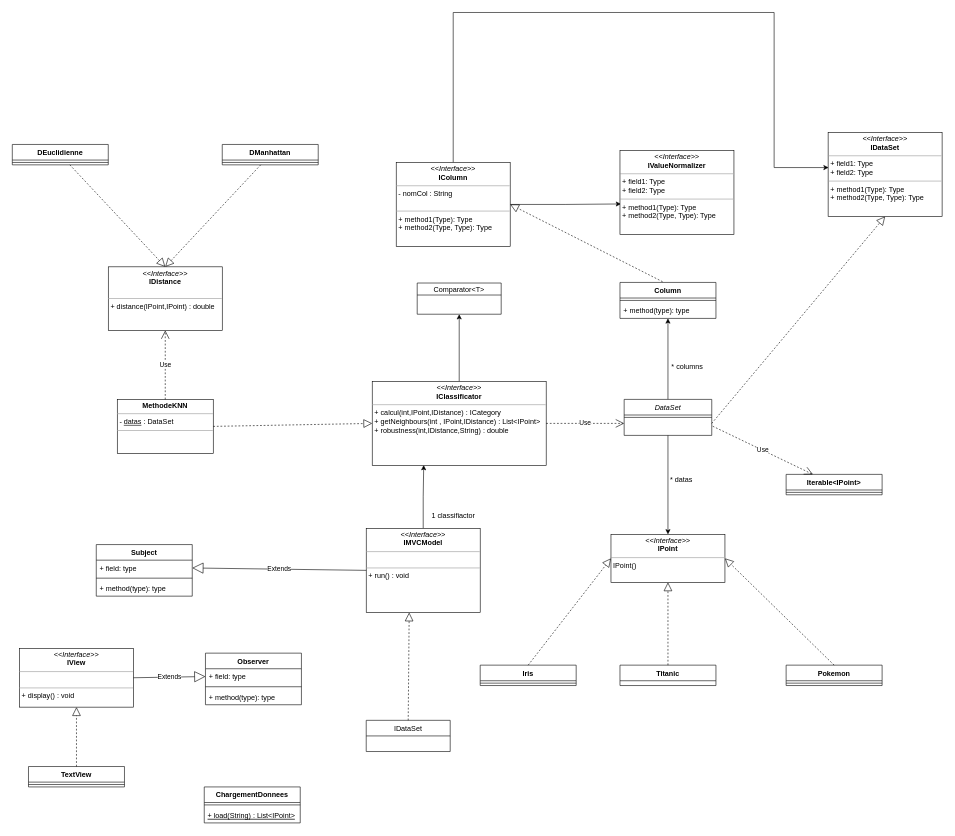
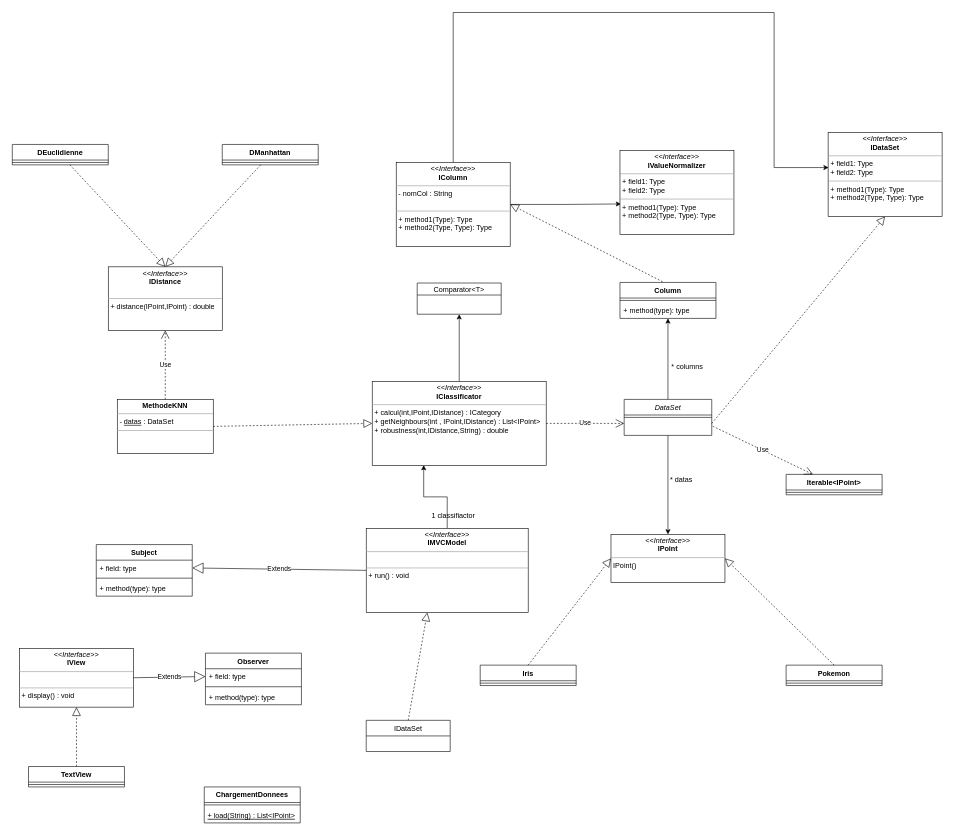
node "<<Interface>> IMVCModel + run() : void": size 114x84 -> 162x84
edge "Titanic" -> "<<Interface>> IPoint IPoint()": removed
node "Titanic": removed
